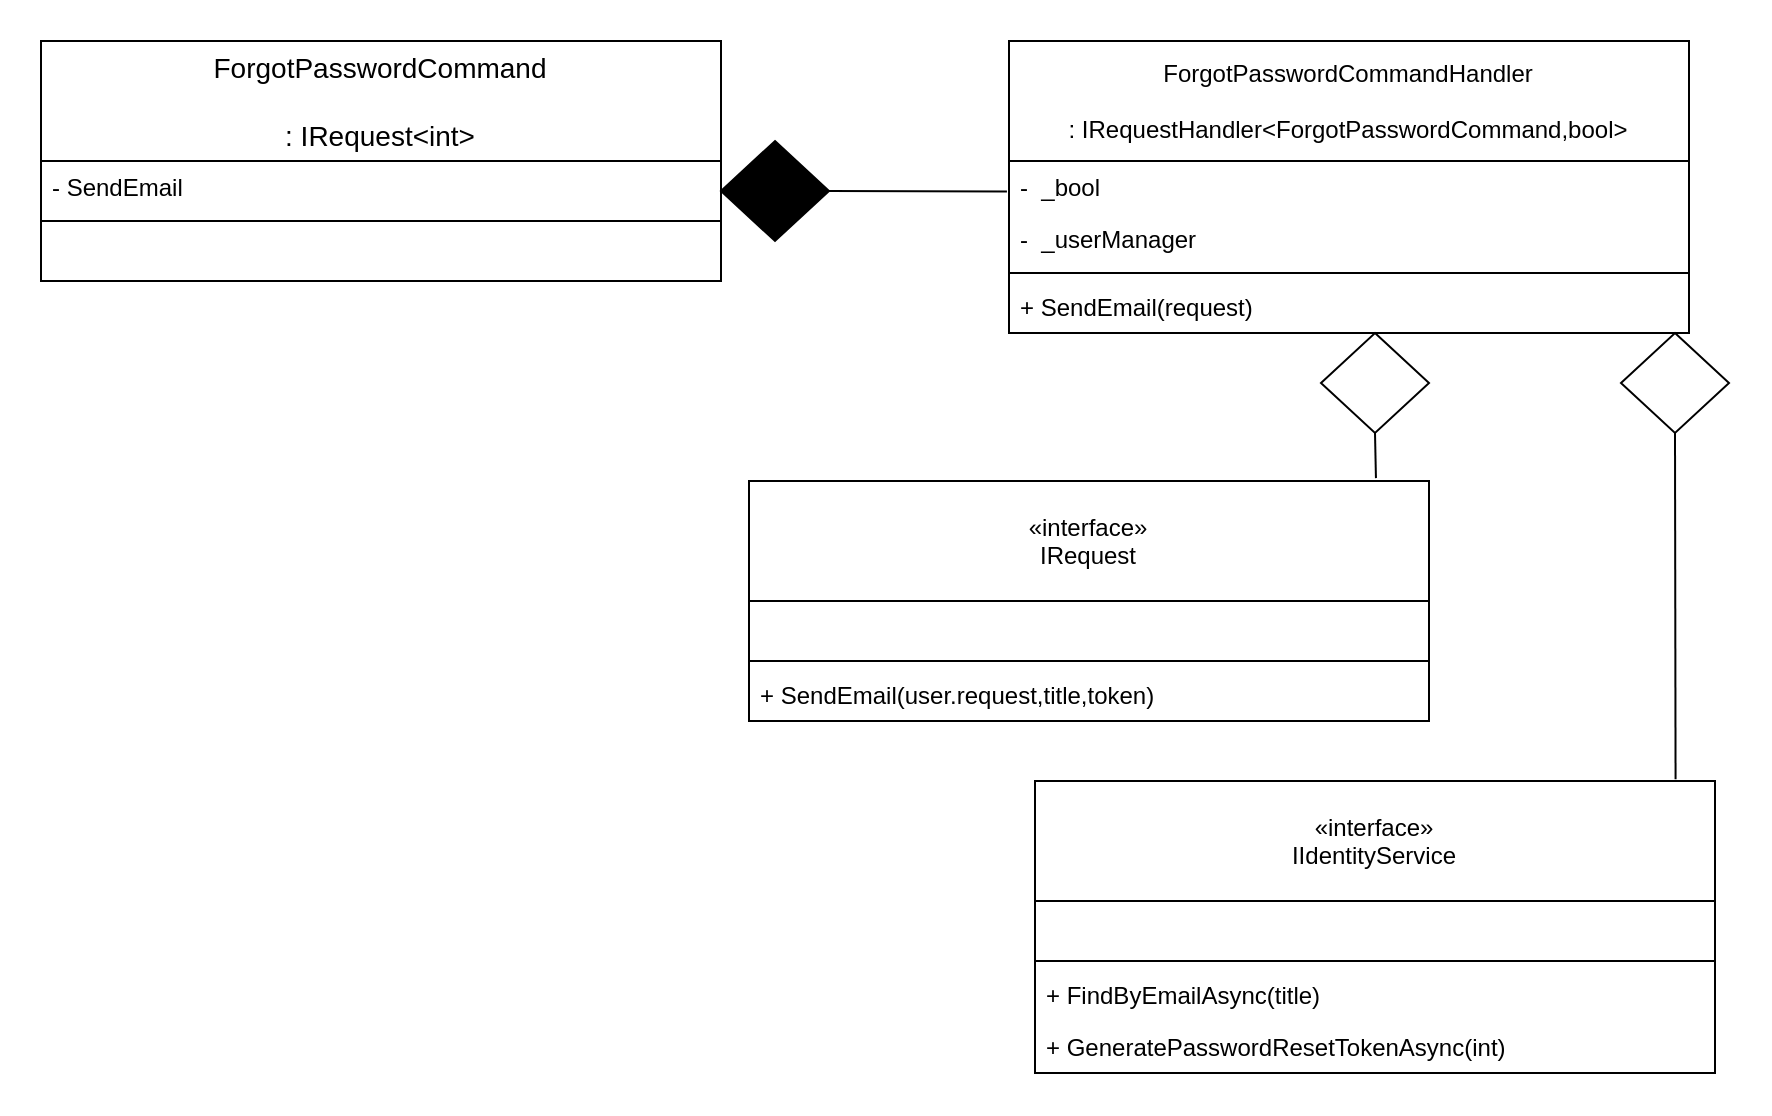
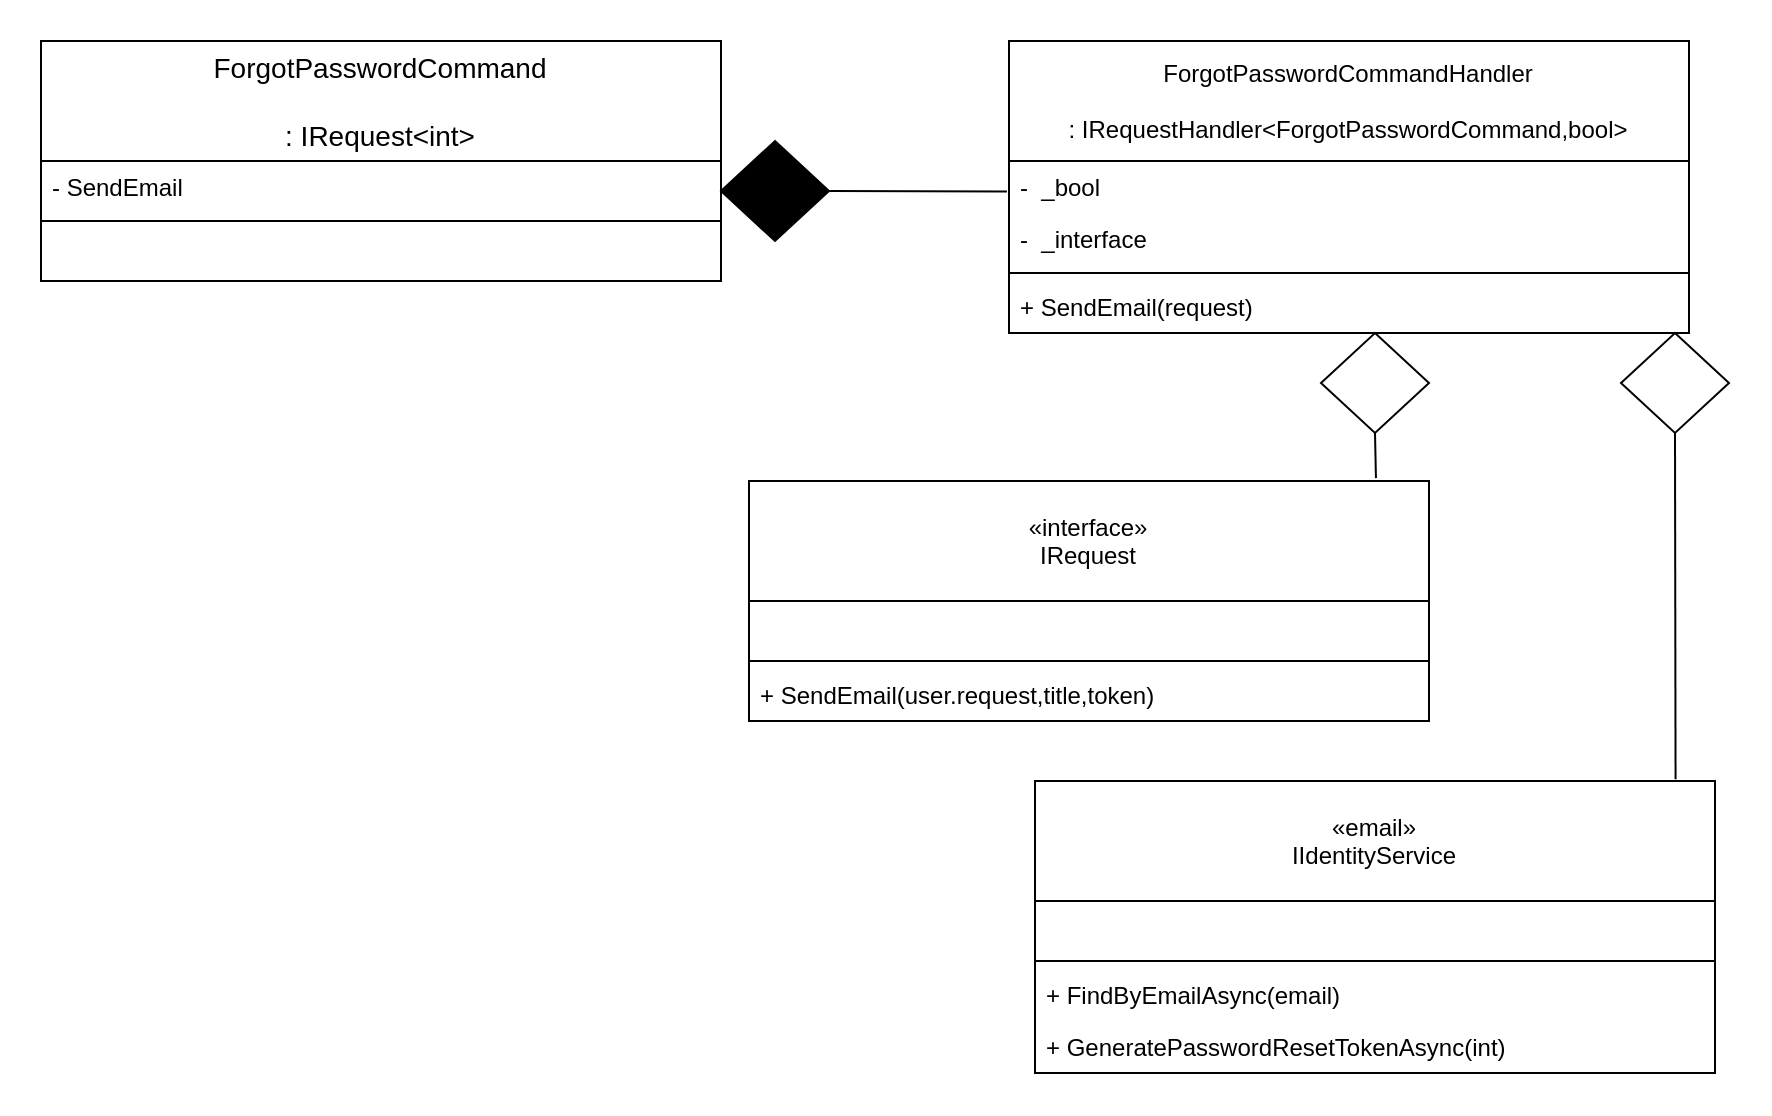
node "- _userManager": label "- _userManager" -> "- _interface"
node "«interface» IIdentityService": label "«interface» IIdentityService" -> "«email» IIdentityService"
node "+ FindByEmailAsync(title)": label "+ FindByEmailAsync(title)" -> "+ FindByEmailAsync(email)"
